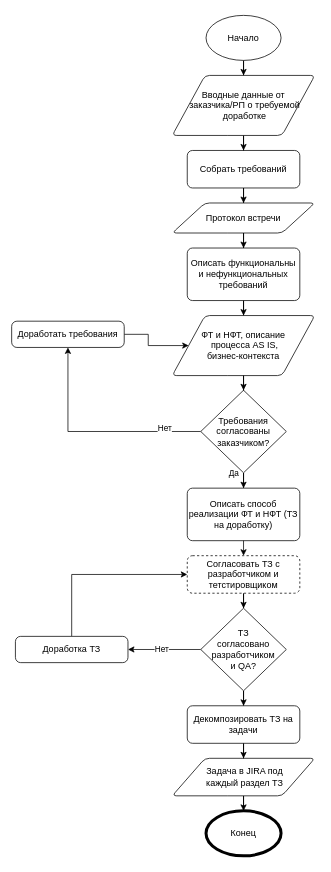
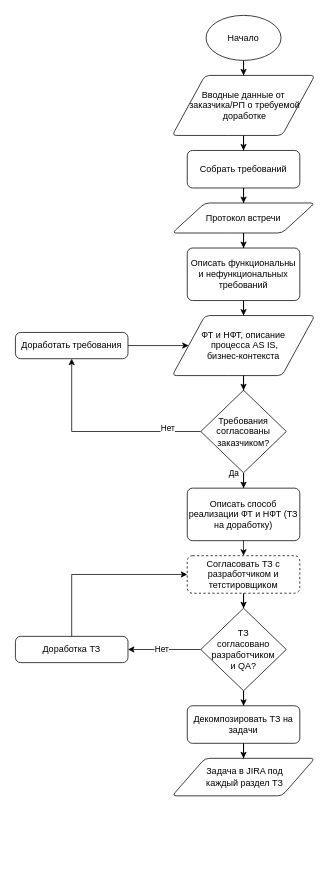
node "Доработать требования": moved (68, 334) -> (72, 345)
edge "Задача в JIRA под каждый раздел ТЗ" -> "Конец": removed
node "Конец": removed
